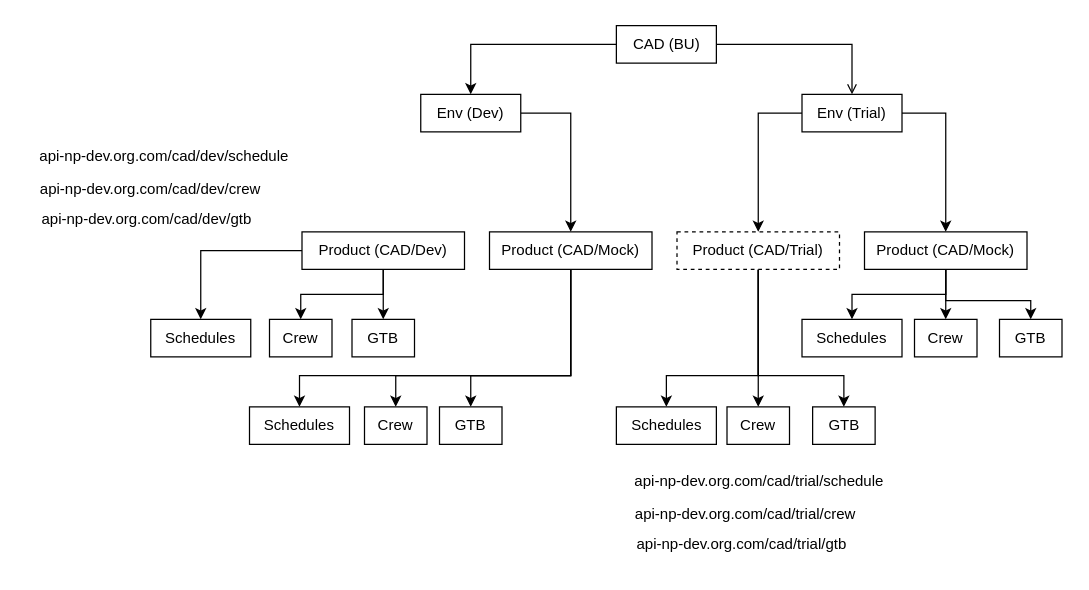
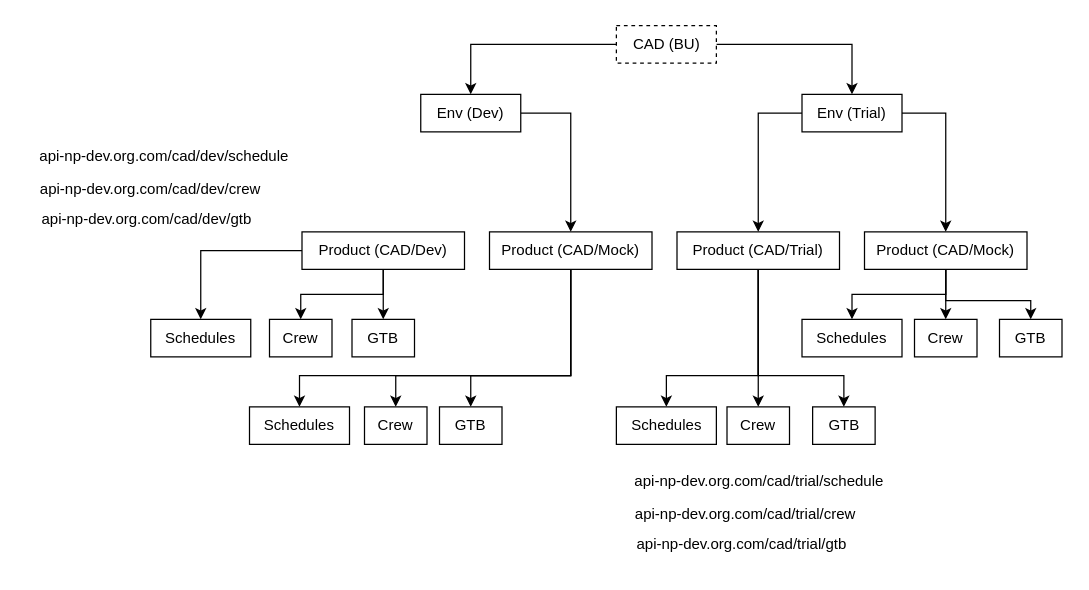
node "CAD (BU)": style solid -> dashed
edge "CAD (BU)" -> "Env (Trial)": arrowhead open -> classic
node "Product (CAD/Trial)": style dashed -> solid
